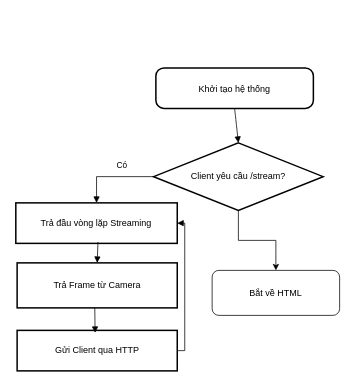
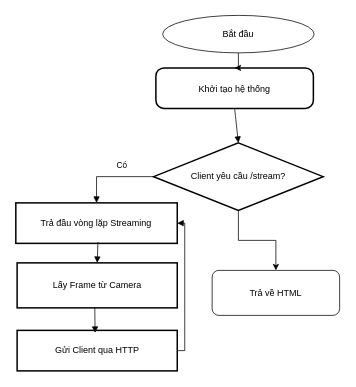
node "Bắt đầu": added
edge "Bắt đầu" -> "Khởi tạo hệ thống": added
node "Trả Frame từ Camera": label "Trả Frame từ Camera" -> "Lấy Frame từ Camera"
node "Bắt về HTML": label "Bắt về HTML" -> "Trả về HTML"
